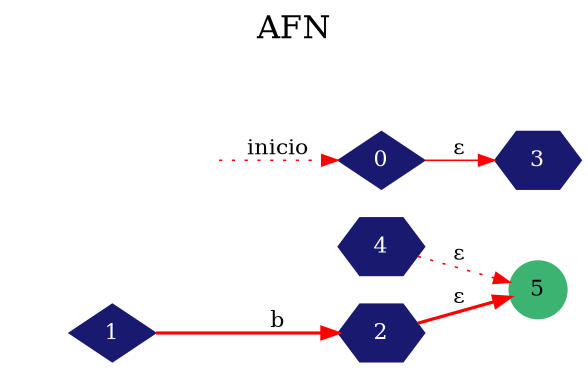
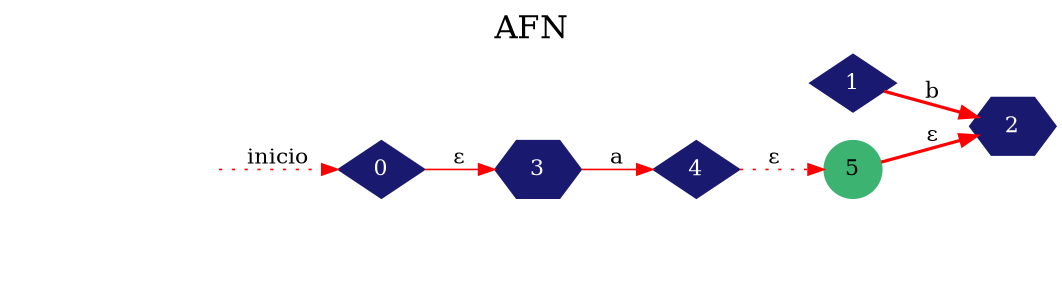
edge "3" -> "4": added, label "a"
node "4": shape hexagon -> diamond
edge "2" -> "5": reversed
